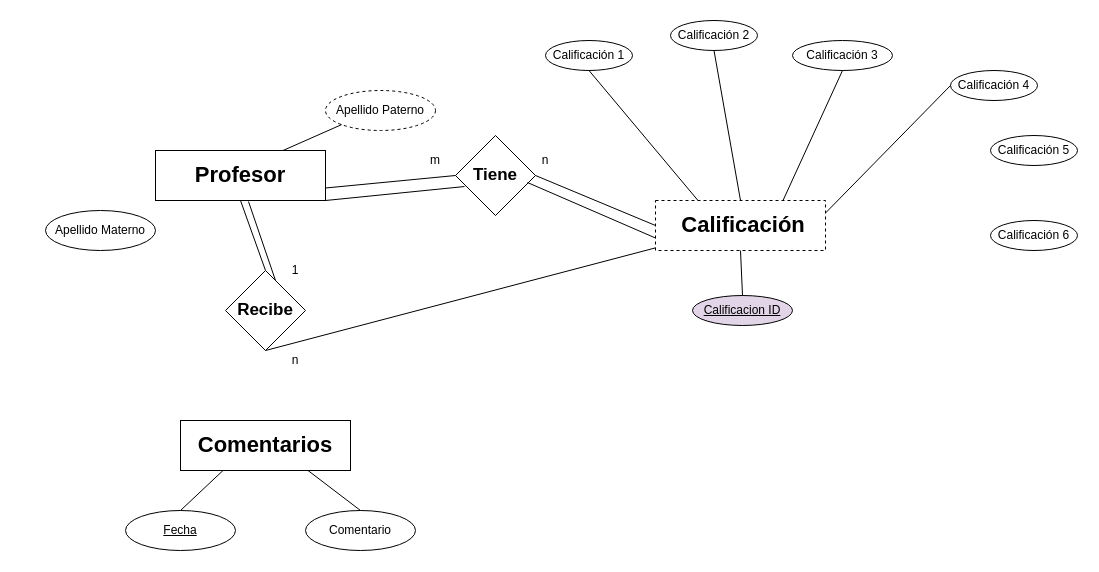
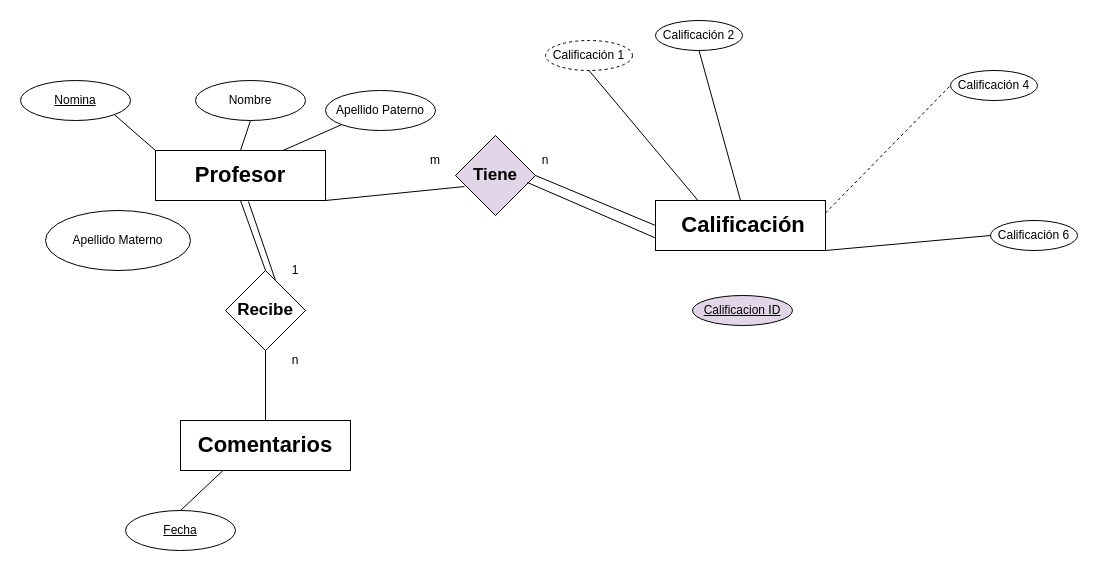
node "Calificación 2": moved (714, 36) -> (699, 36)
node "Calificación 1": style solid -> dashed
node "Calificación 3": removed
node "Nomina": added
node "Nombre": added
node "Apellido Paterno": style dashed -> solid
edge "Nomina" -- "Profesor": added
edge "Nombre" -- "Profesor": added
edge "Calificación 3" -- "Calificación": removed
edge "Calificación 4" -- "Calificación": style solid -> dashed
node "Calificación 5": removed
node "Tiene": fillcolor #ffffff -> #e1d5e7
edge "Profesor" -- "Tiene": removed
node "Calificación": style dashed -> solid
node "Apellido Materno": size 110x40 -> 145x60
edge "Calificación" -- "Calificación 6": added
edge "Calificación" -- "Calificacion ID": removed
edge "Calificación" -- "Recibe": now "Comentarios" -- "Recibe"
edge "Comentarios" -- "Comentario": removed
node "Comentario": removed
